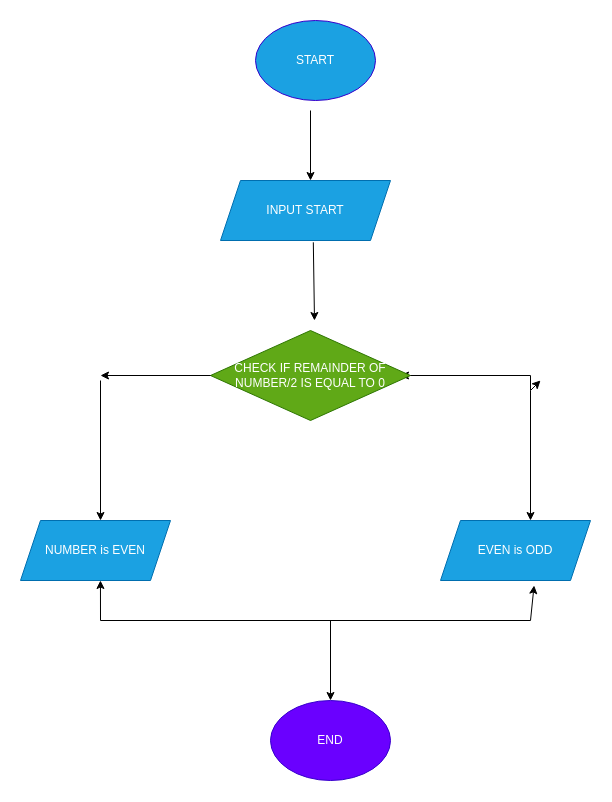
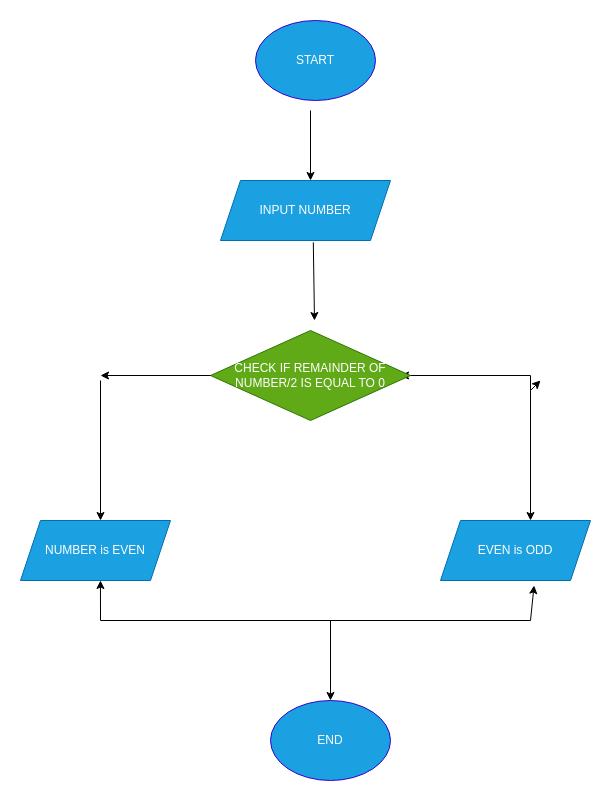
node "INPUT START": label "INPUT START" -> "INPUT NUMBER"
node "END": fillcolor #6a00ff -> #1ba1e2
